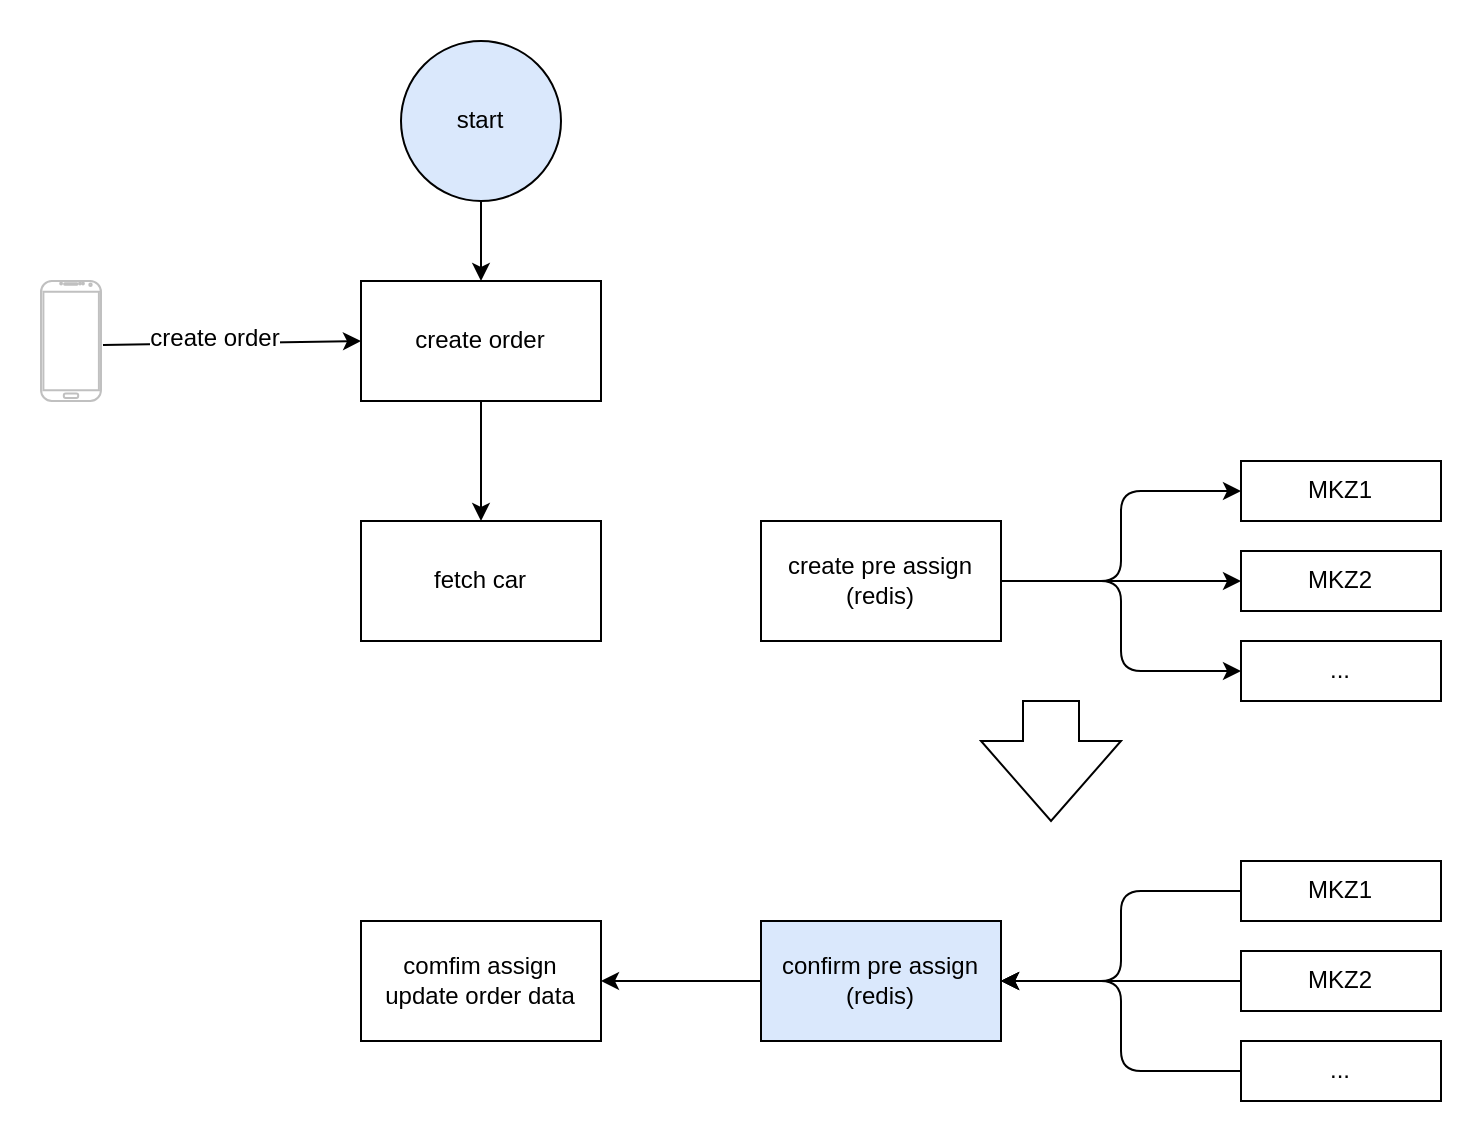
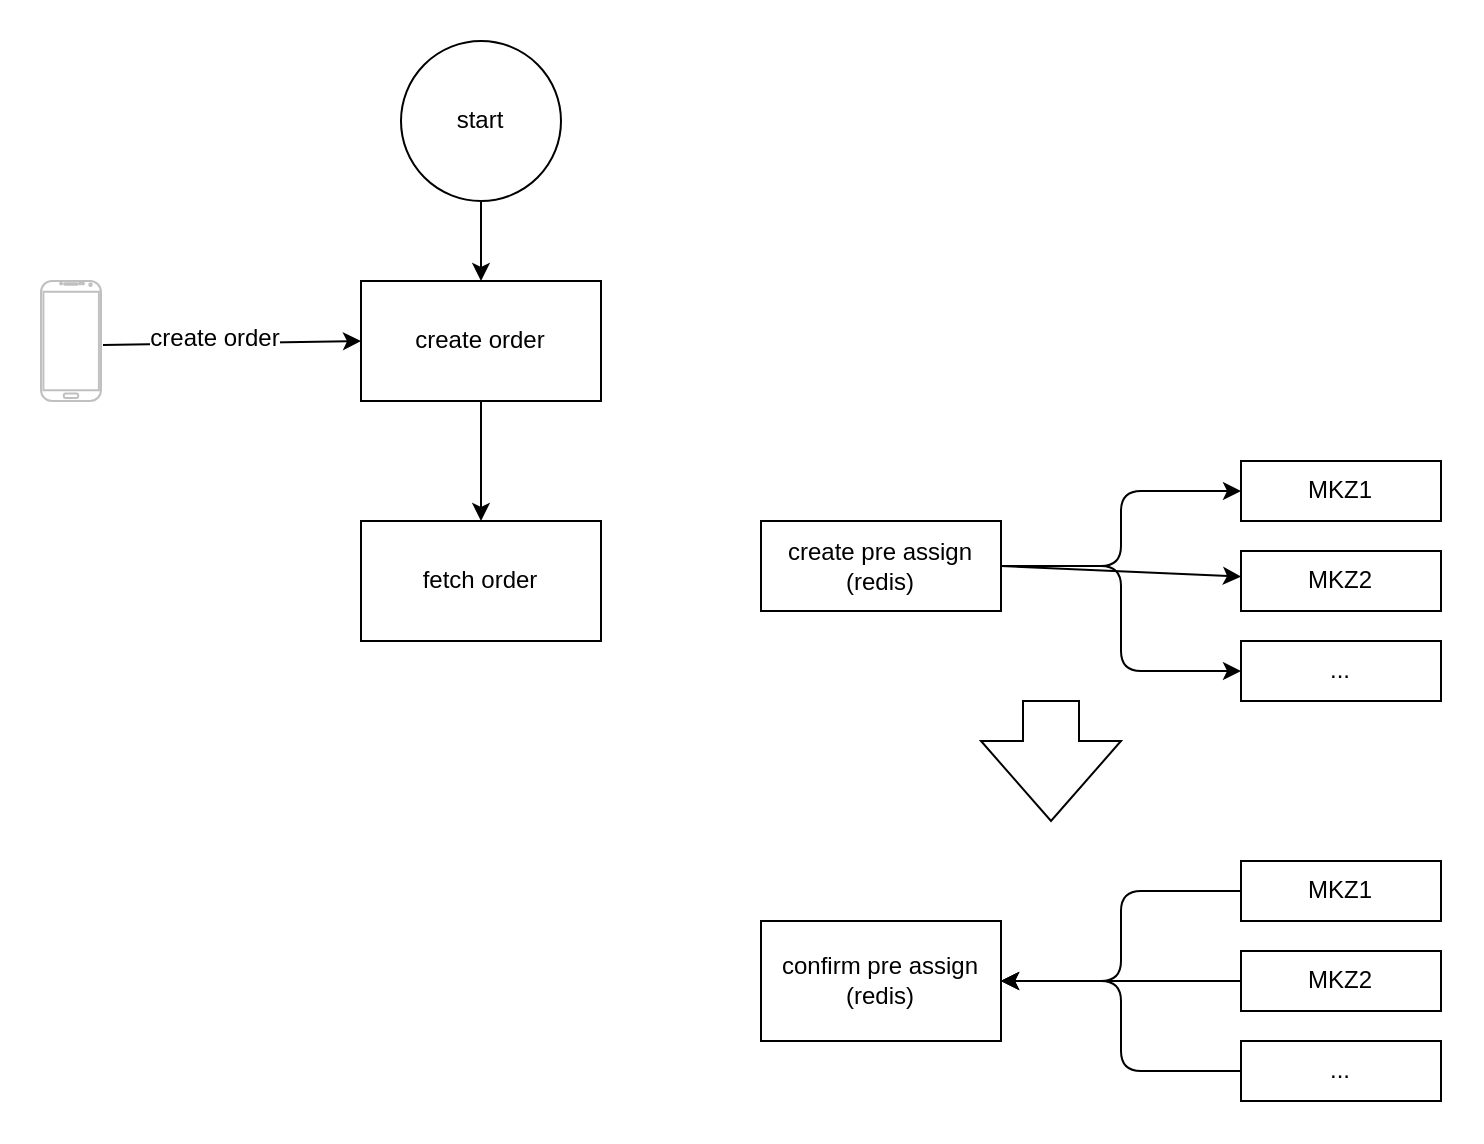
node "start": fillcolor #dae8fc -> #ffffff
node "fetch car": label "fetch car" -> "fetch order"
node "create pre assign (redis)": size 240x120 -> 240x90
node "comfim assign update order data": removed
edge "confirm pre assign (redis)" -> "comfim assign update order data": removed
node "confirm pre assign (redis)": fillcolor #dae8fc -> #ffffff
